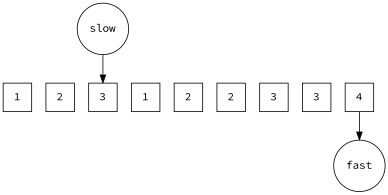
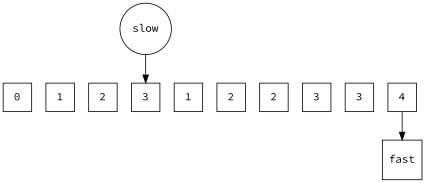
node "0": added
node "fast": shape circle -> square
